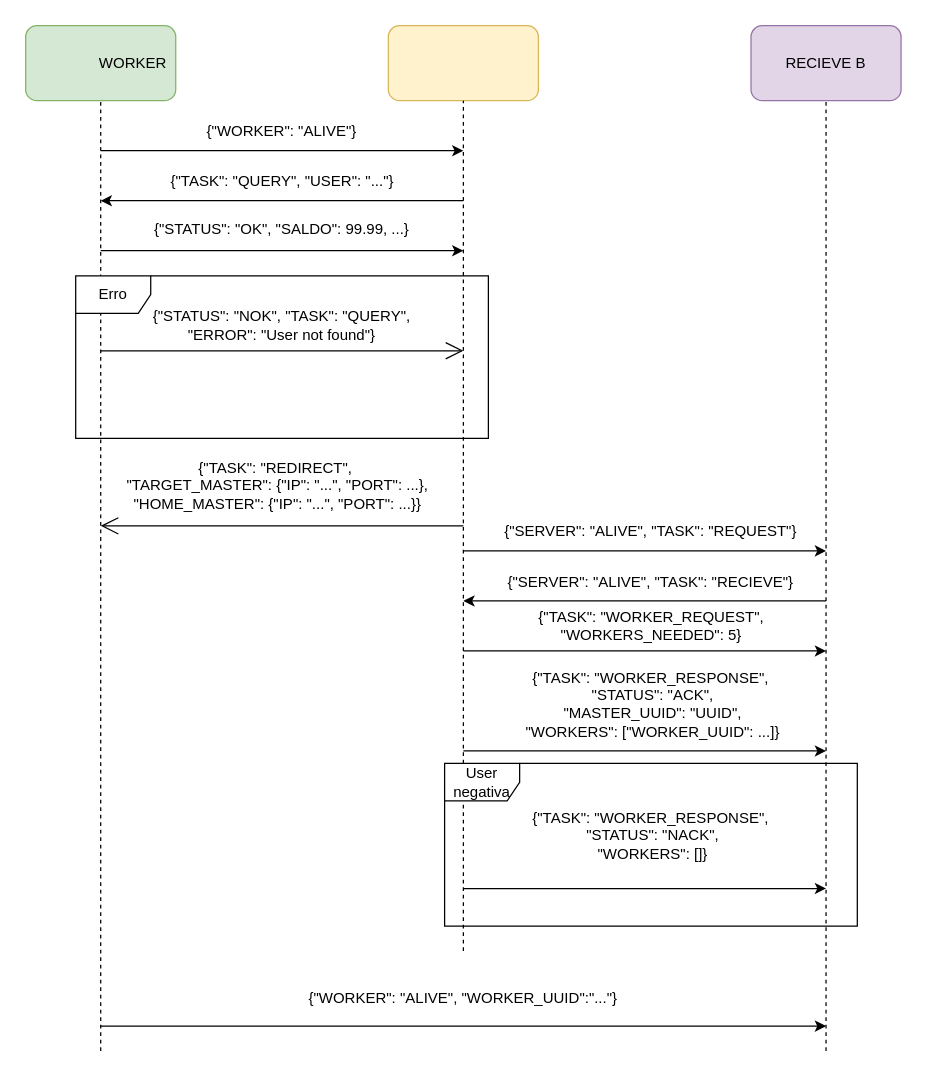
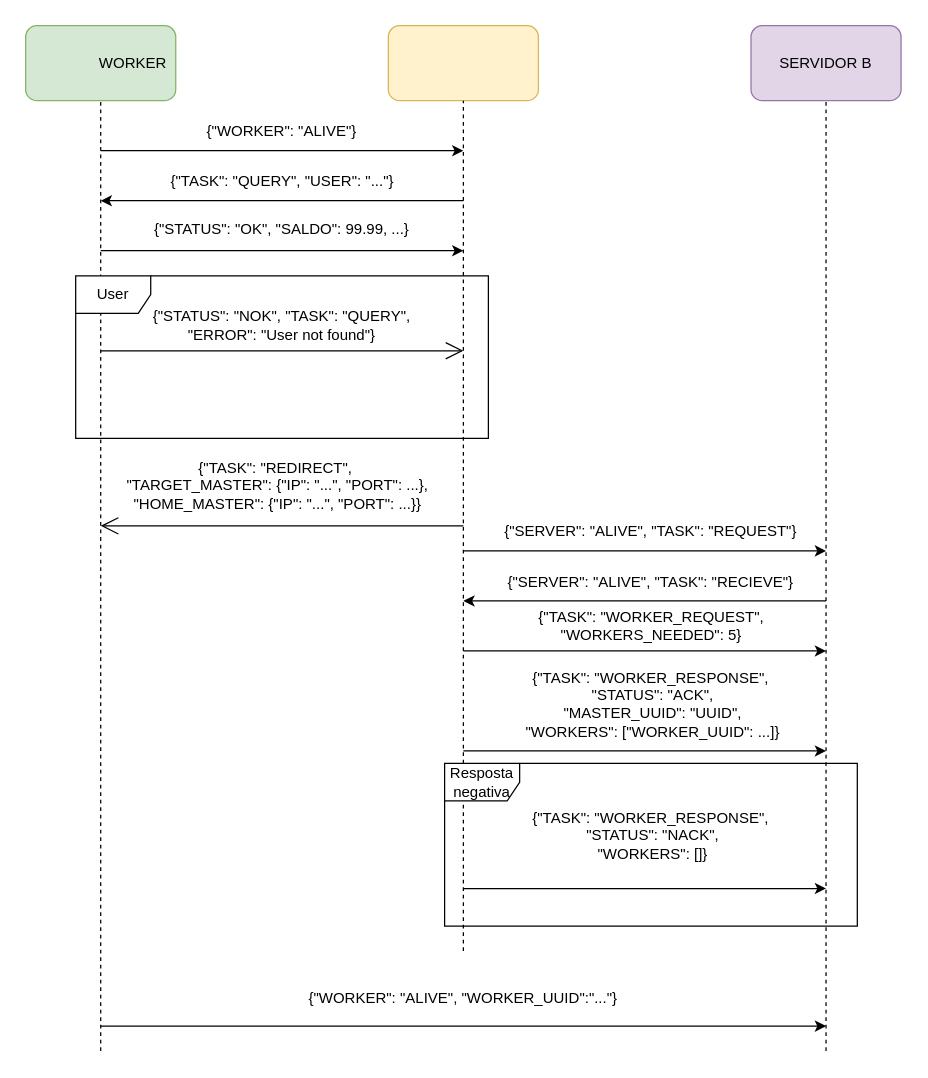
node "RECIEVE B": label "RECIEVE B" -> "SERVIDOR B"
node "Erro": label "Erro" -> "User"
node "User negativa": label "User negativa" -> "Resposta negativa"
